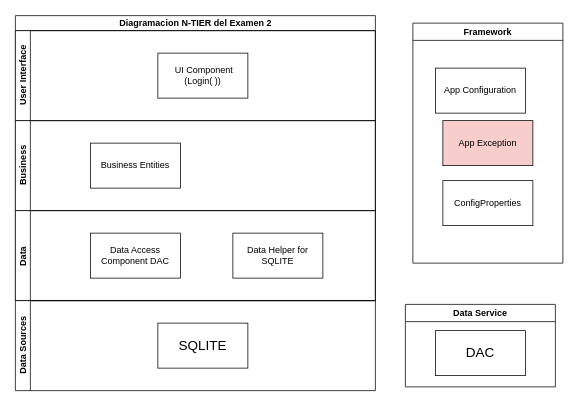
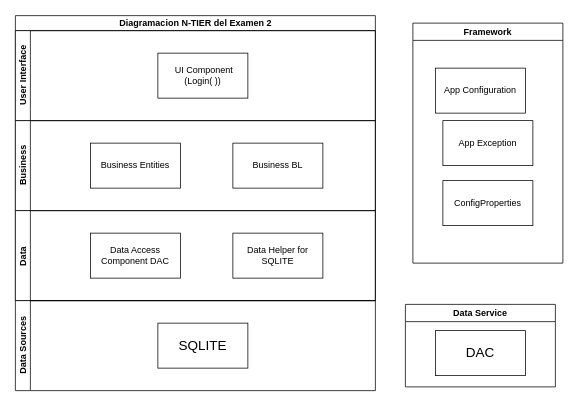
node "App Exception": fillcolor #f8cecc -> #ffffff
node "Business BL": added
